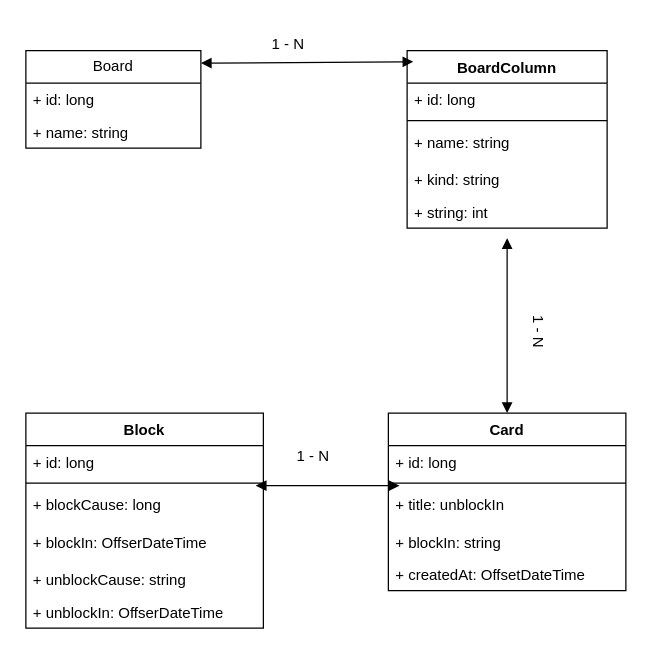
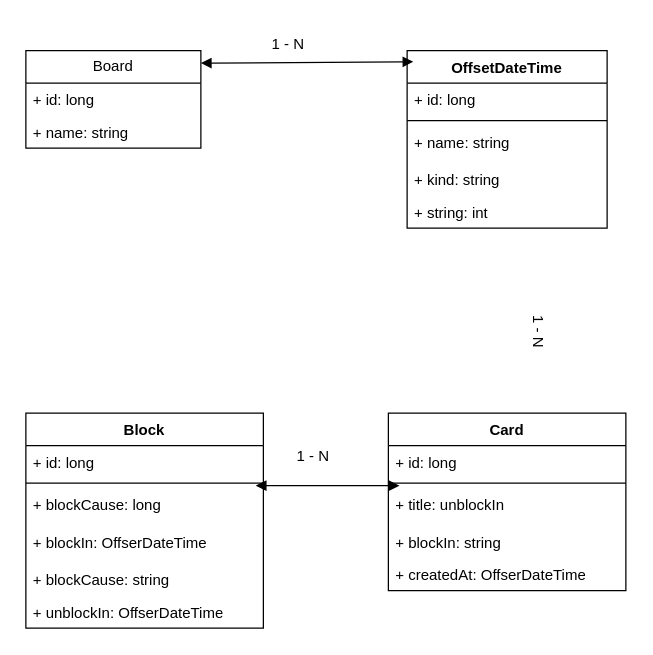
node "BoardColumn": label "BoardColumn" -> "OffsetDateTime"
edge "+ string: int" -- "Card": removed
node "+ createdAt: OffsetDateTime": label "+ createdAt: OffsetDateTime" -> "+ createdAt: OffserDateTime"
node "+ unblockCause: string": label "+ unblockCause: string" -> "+ blockCause: string"
